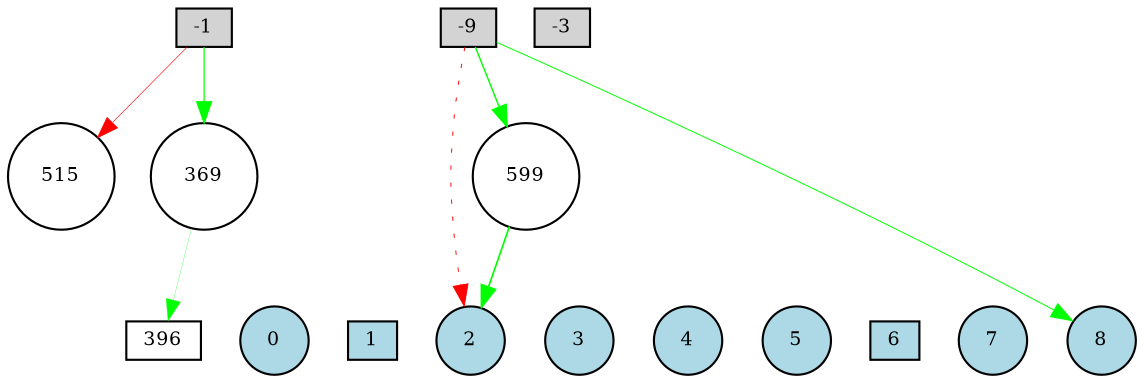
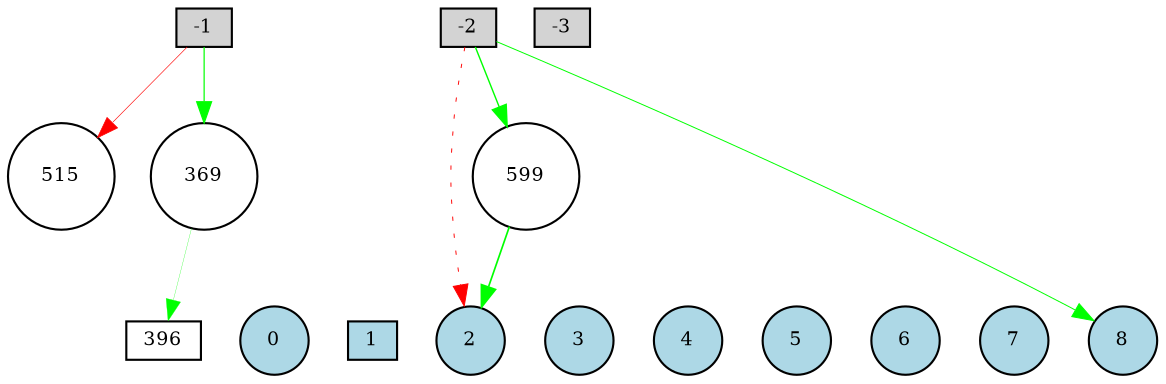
node "-9": label "-9" -> "-2"
node "6": shape box -> circle
